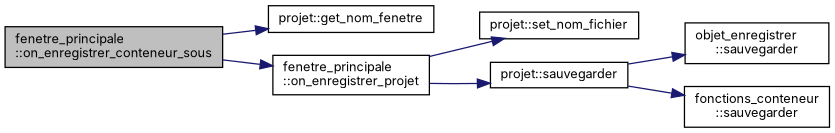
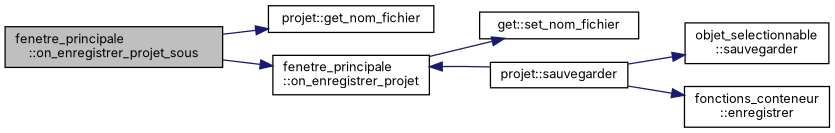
node "projet::get_nom_fenetre": label "projet::get_nom_fenetre" -> "projet::get_nom_fichier"
node "projet::set_nom_fichier": label "projet::set_nom_fichier" -> "get::set_nom_fichier"
node "objet_enregistrer ::sauvegarder": label "objet_enregistrer ::sauvegarder" -> "objet_selectionnable ::sauvegarder"
node "fenetre_principale ::on_enregistrer_conteneur_sous": label "fenetre_principale ::on_enregistrer_conteneur_sous" -> "fenetre_principale ::on_enregistrer_projet_sous"
edge "fenetre_principale ::on_enregistrer_projet" -> "projet::sauvegarder": reversed
node "fonctions_conteneur ::sauvegarder": label "fonctions_conteneur ::sauvegarder" -> "fonctions_conteneur ::enregistrer"
